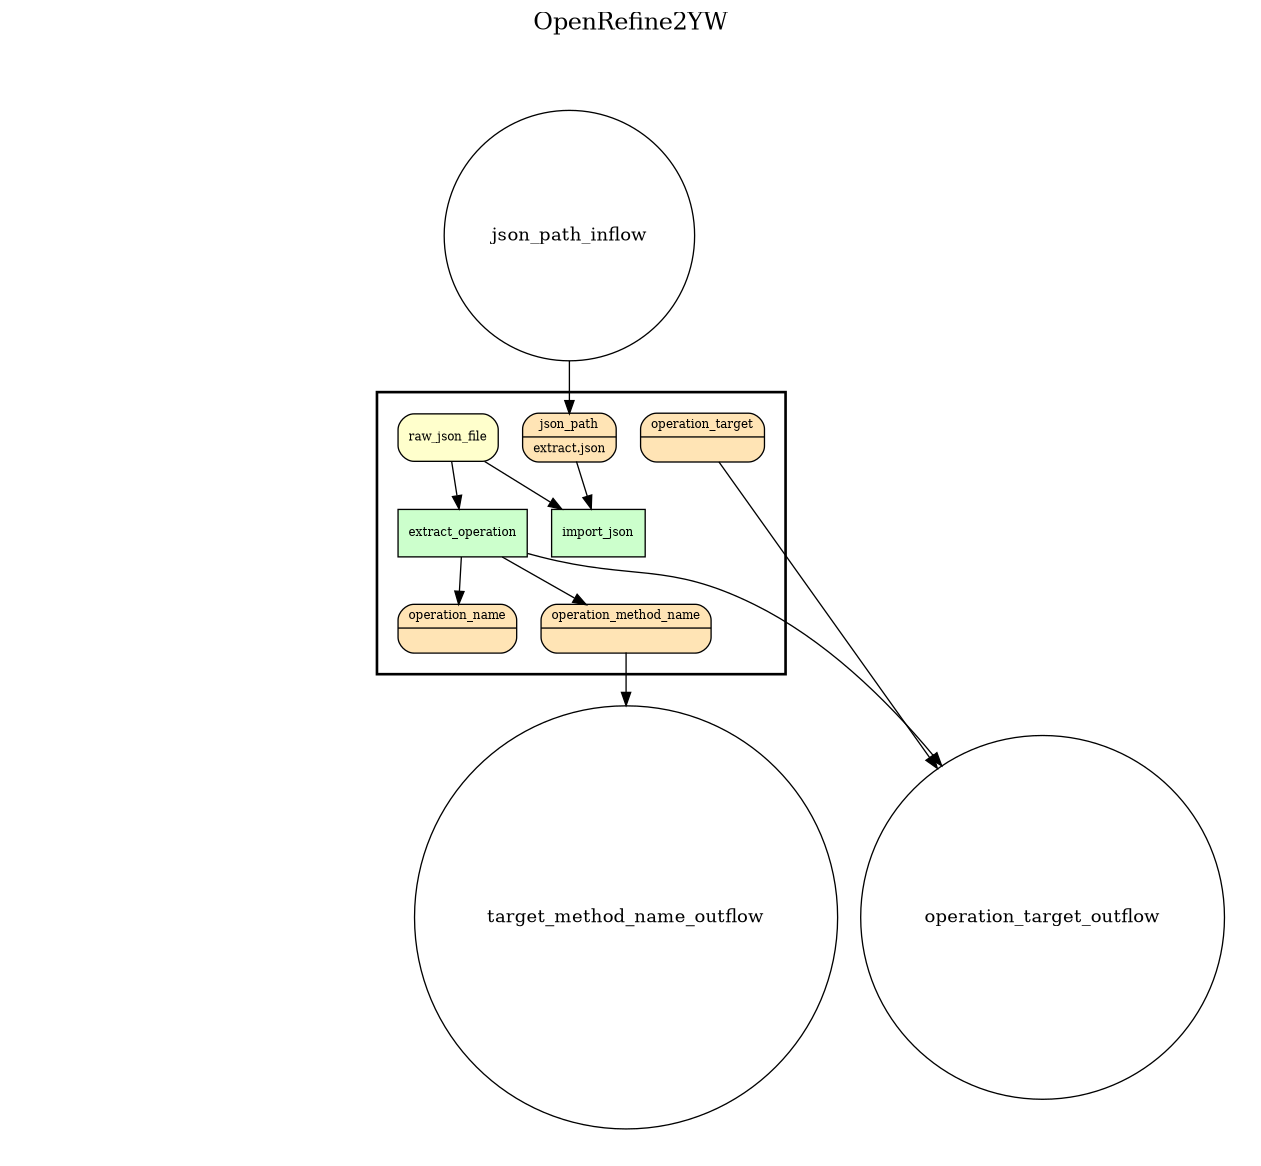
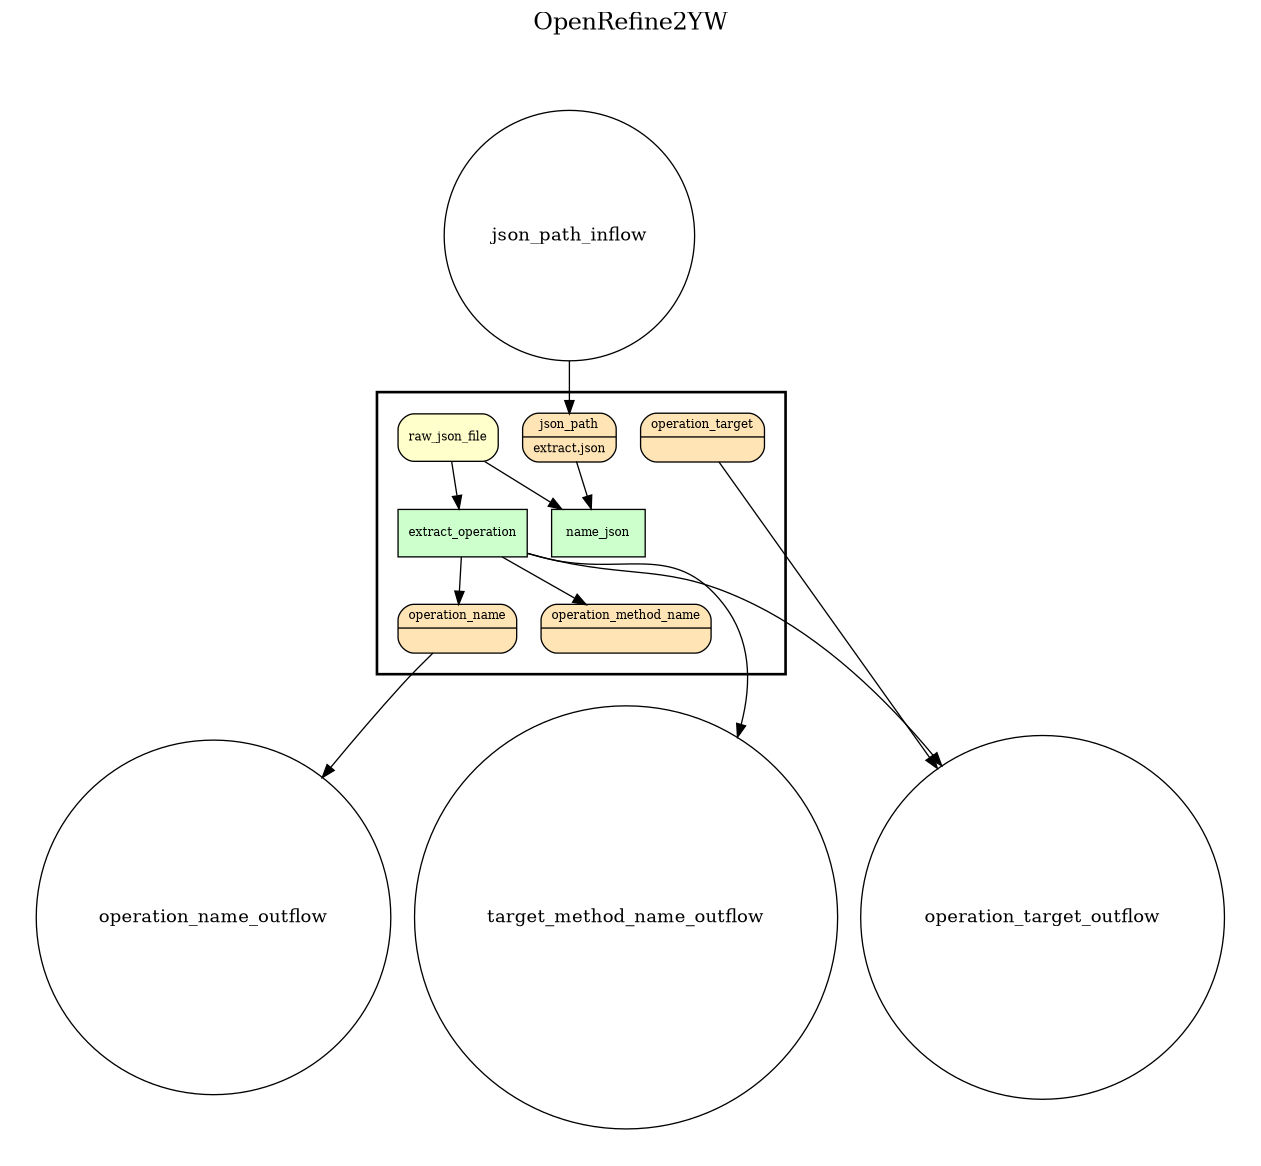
node "import_json": label "import_json" -> "name_json"
edge "operation_method_name" -> "target_method_name_outflow": now "extract_operation" -> "target_method_name_outflow"
node "operation_name_outflow": added
